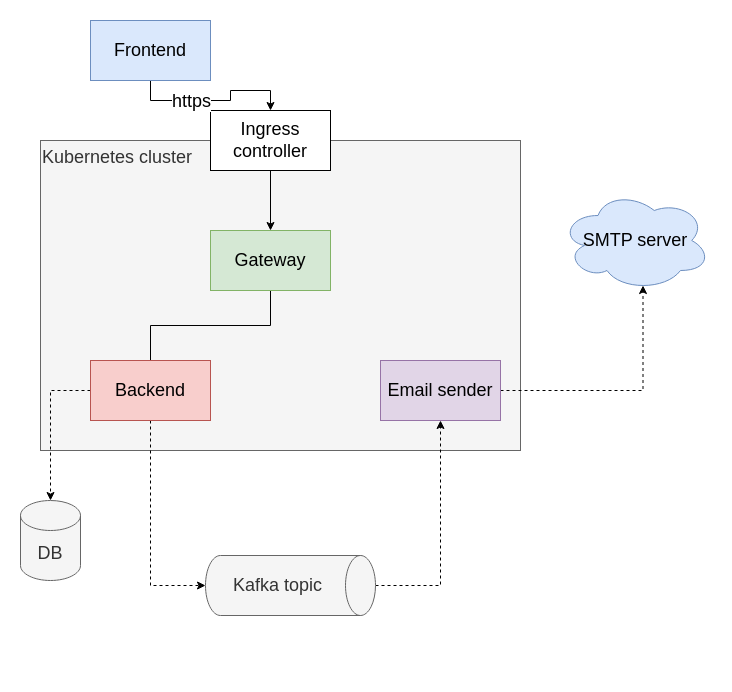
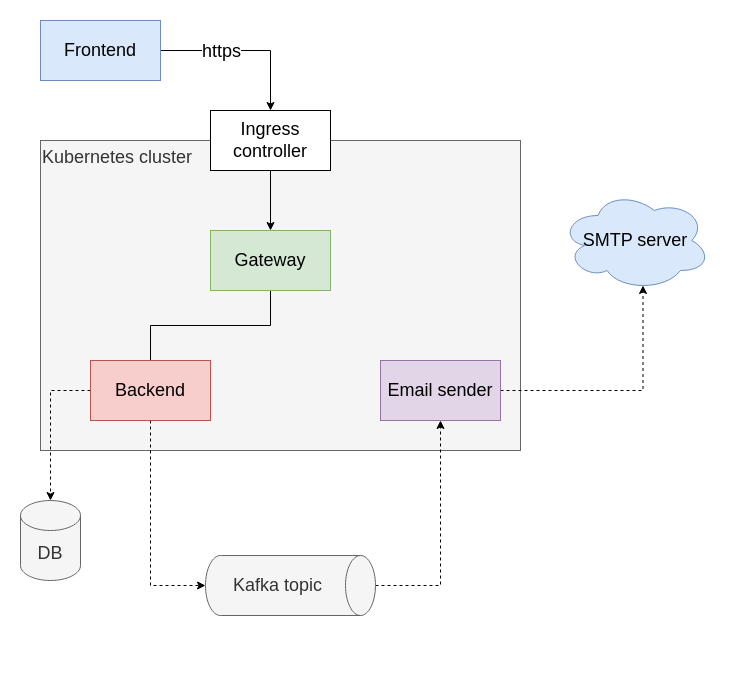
node "Frontend": moved (151, 51) -> (101, 51)
